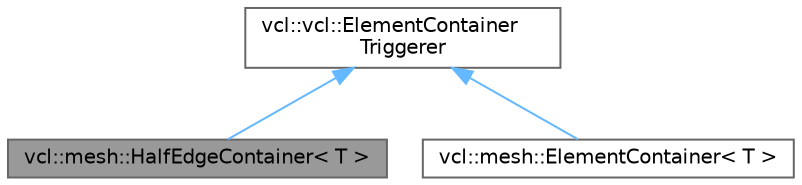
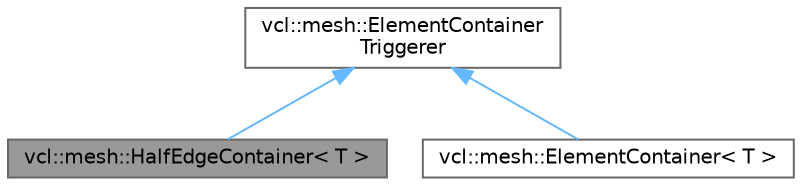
node "vcl::vcl::ElementContainer Triggerer": label "vcl::vcl::ElementContainer Triggerer" -> "vcl::mesh::ElementContainer Triggerer"
